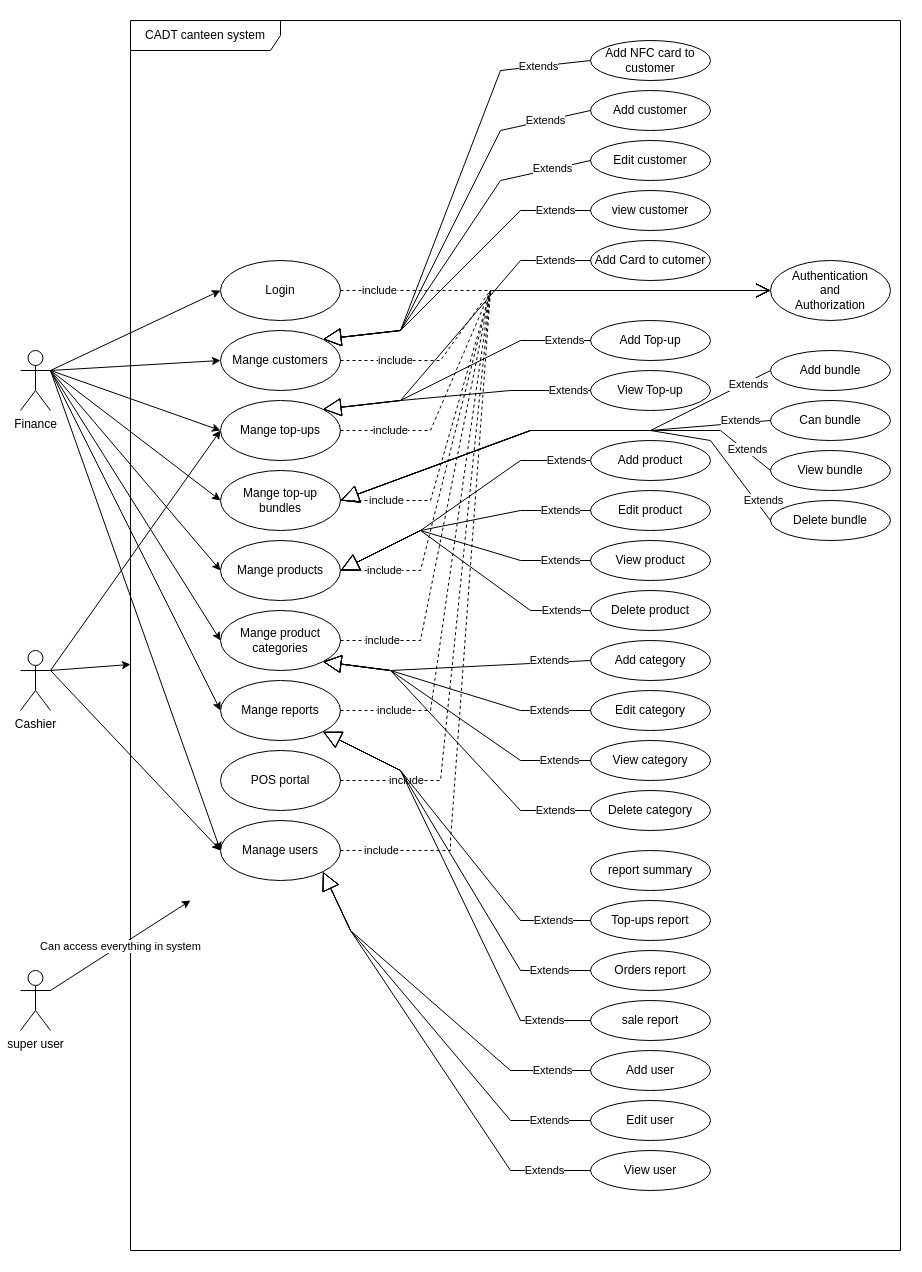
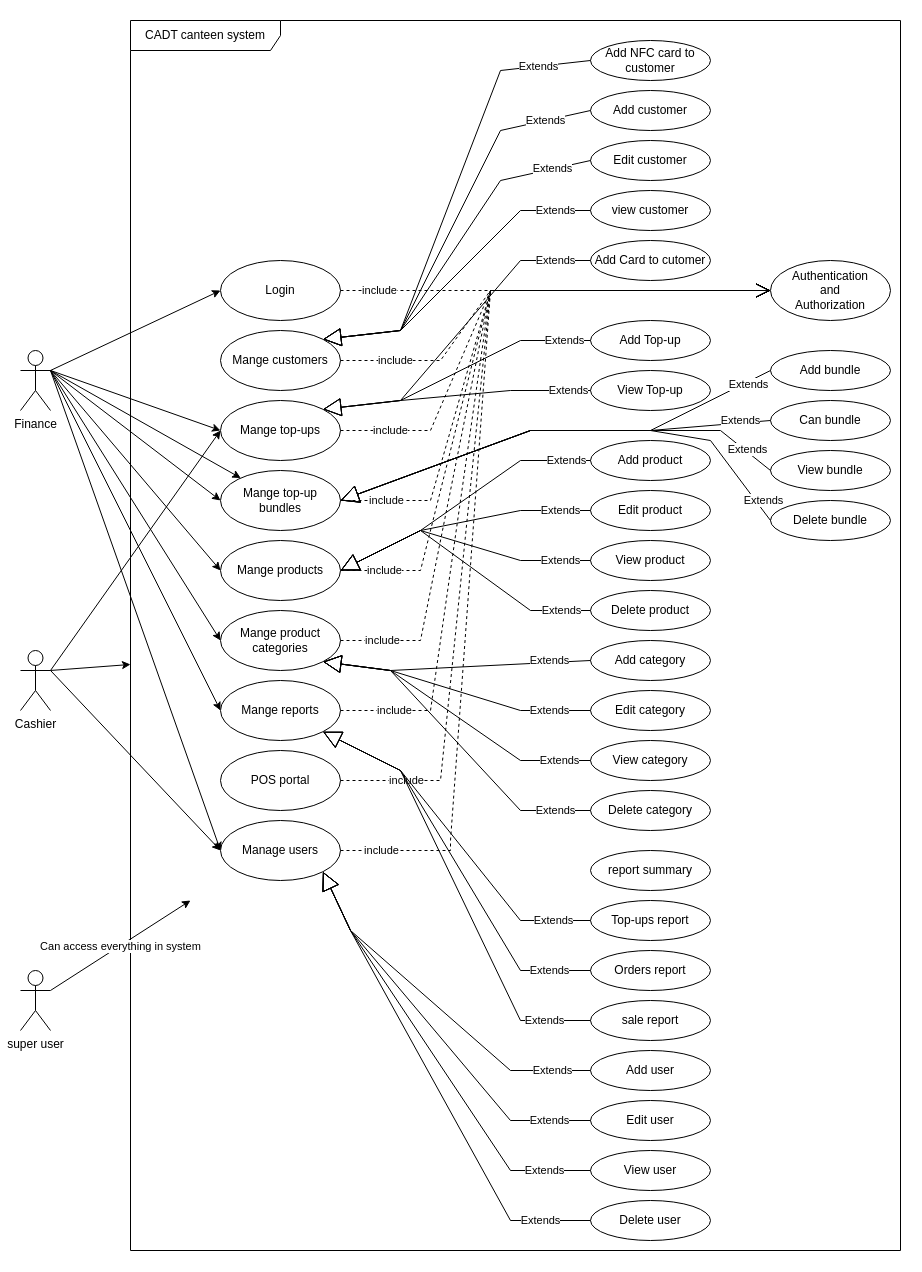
edge "Finance" -> "Mange customers": now "Finance" -> "Mange top-up bundles"
edge "Delete user" -> "Manage users": added, label "Extends"
node "Delete user": added
